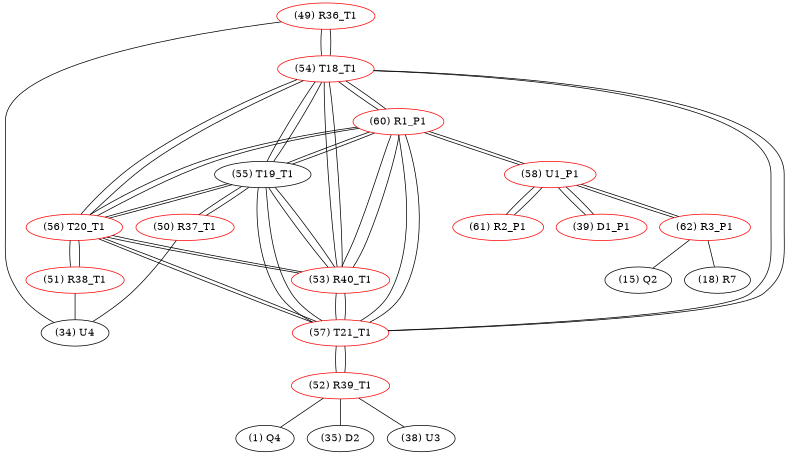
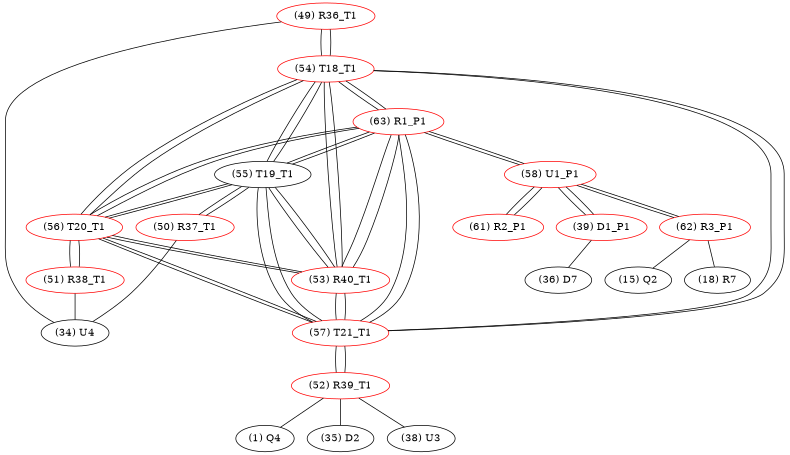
node "(60) R1_P1": label "(60) R1_P1" -> "(63) R1_P1"
node "(36) D7": added
